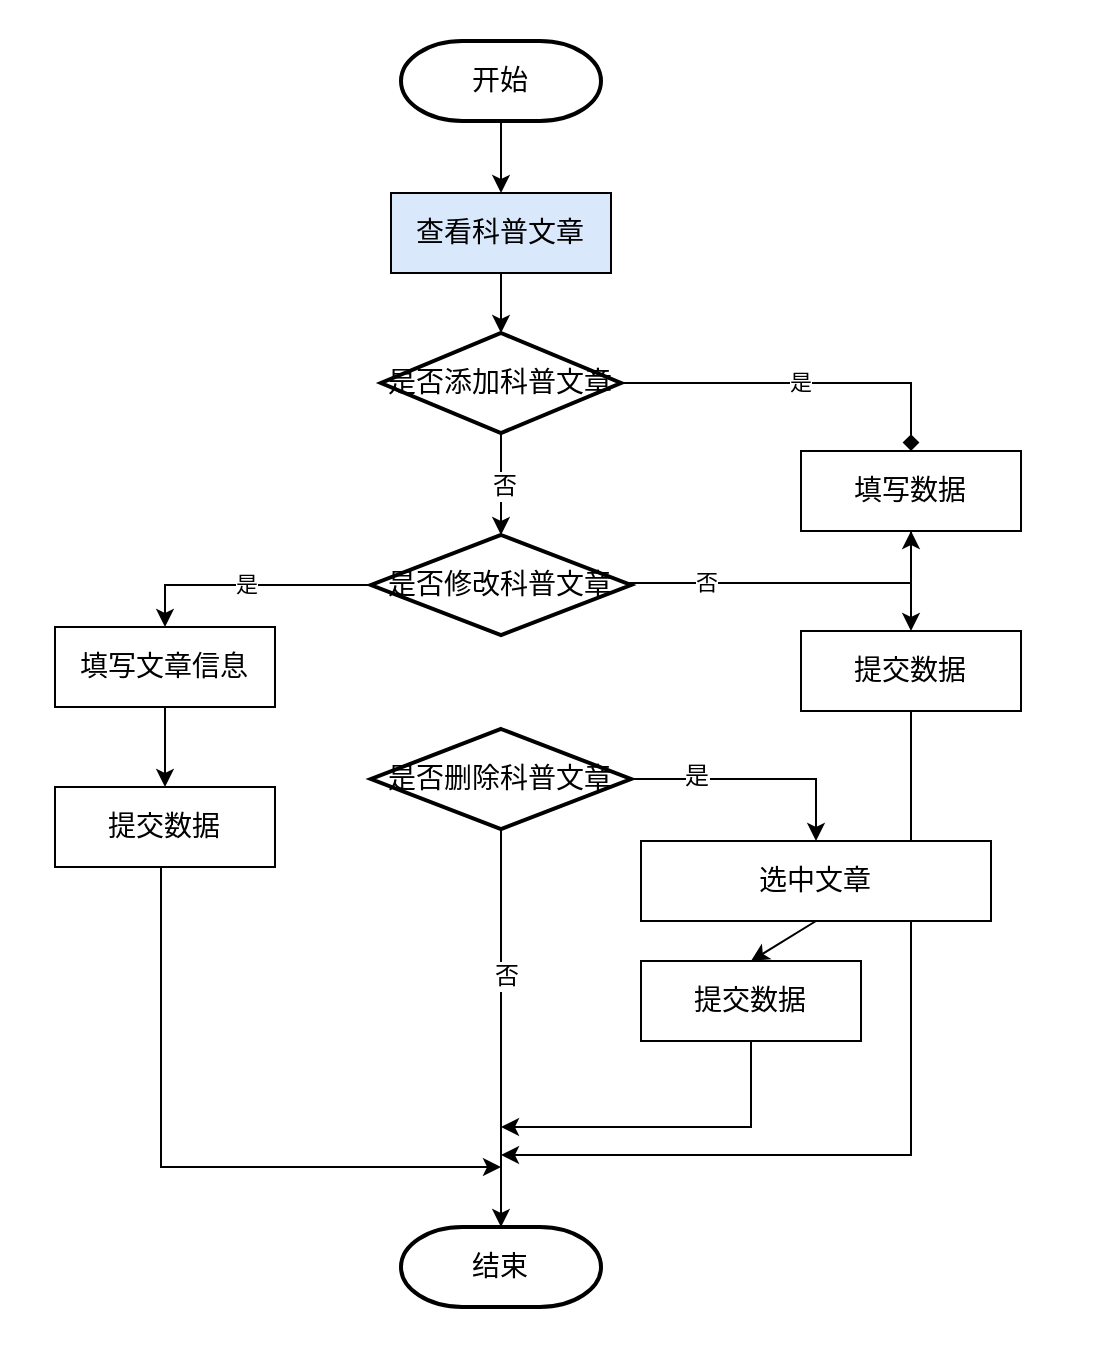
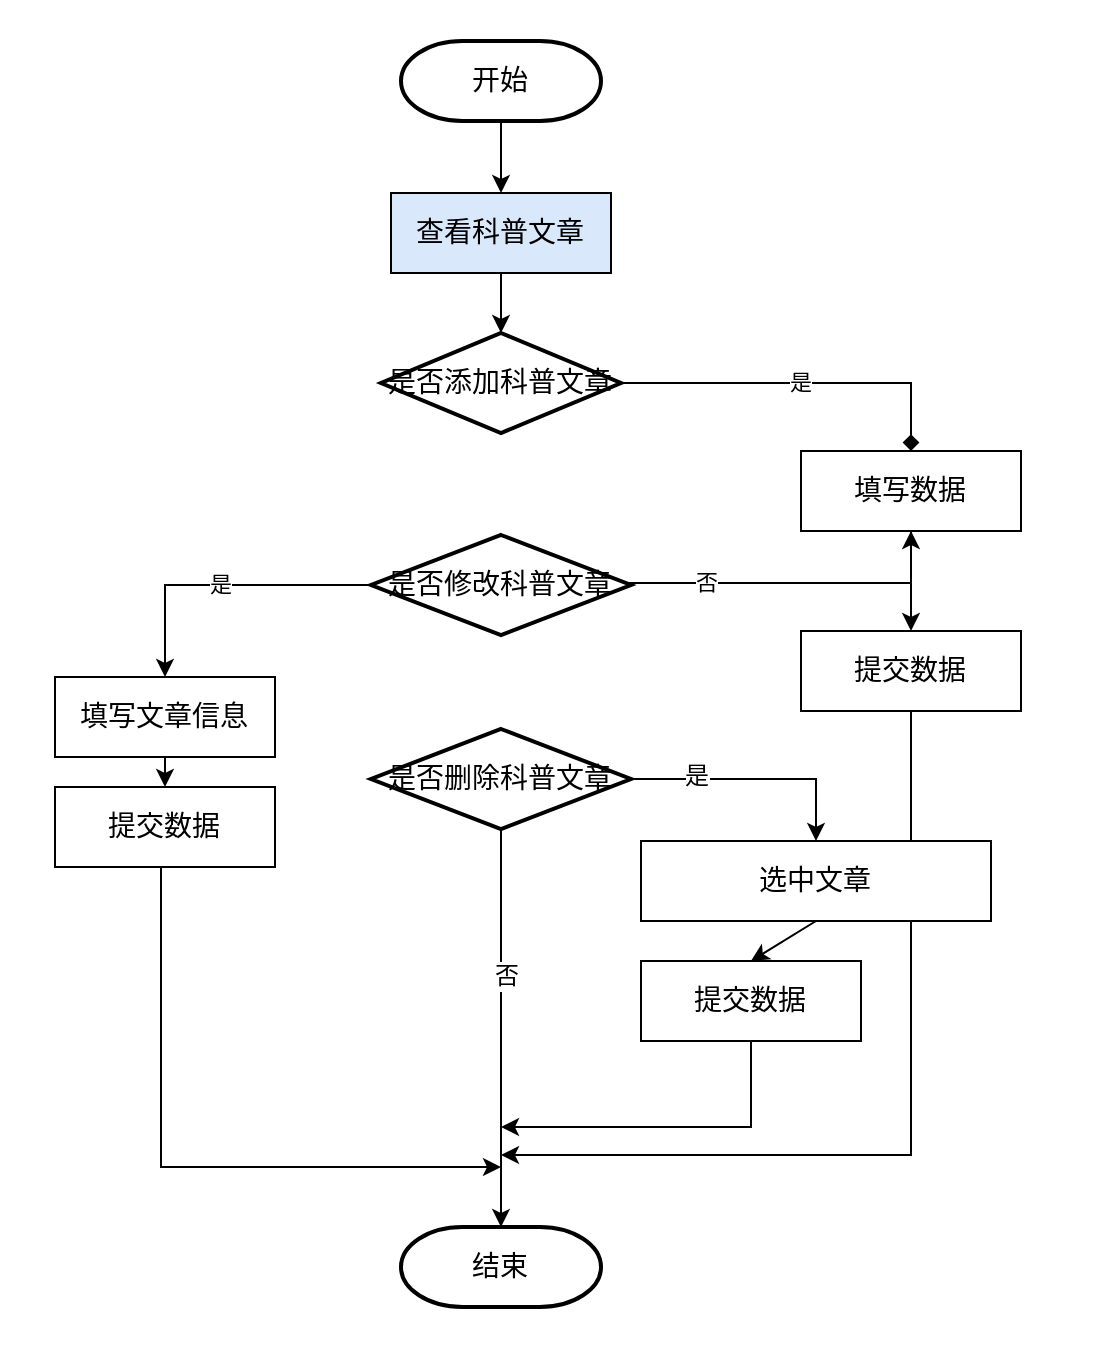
edge "是否添加科普文章" -> "是否修改科普文章": removed, label "否"
node "填写文章信息": moved (165, 667) -> (165, 717)
